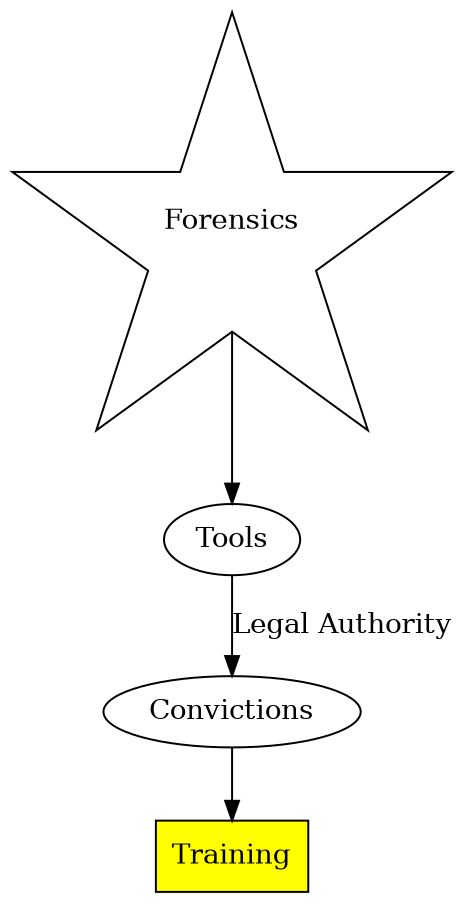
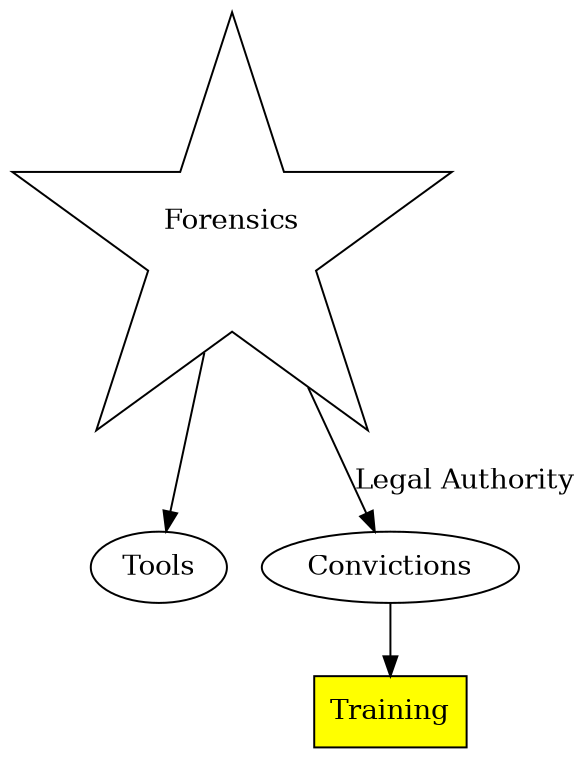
edge "Tools" -> "Convictions": now "Forensics" -> "Convictions"
